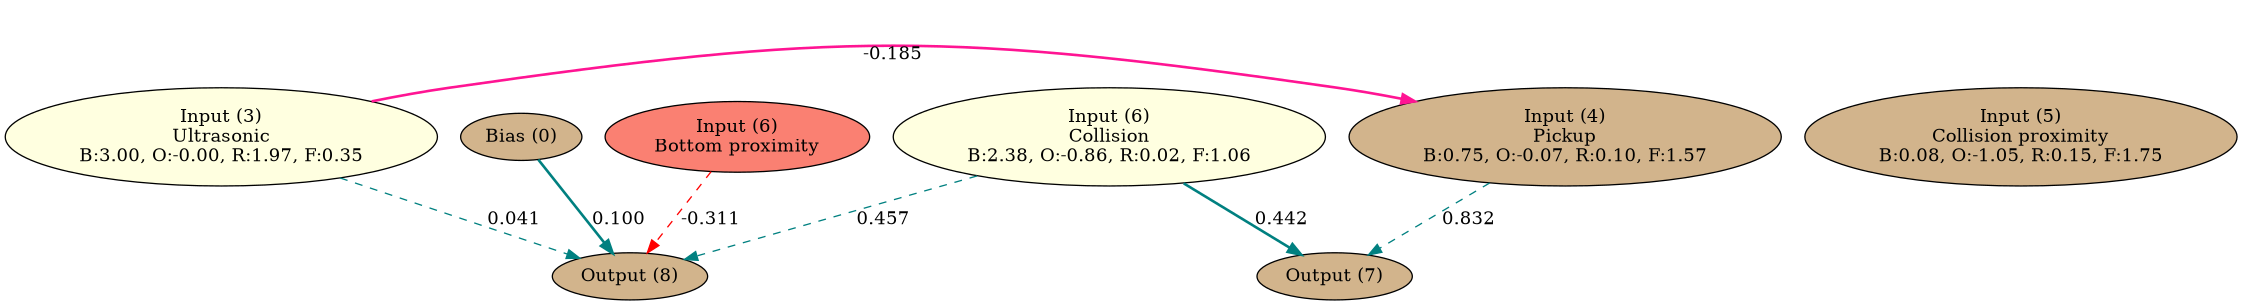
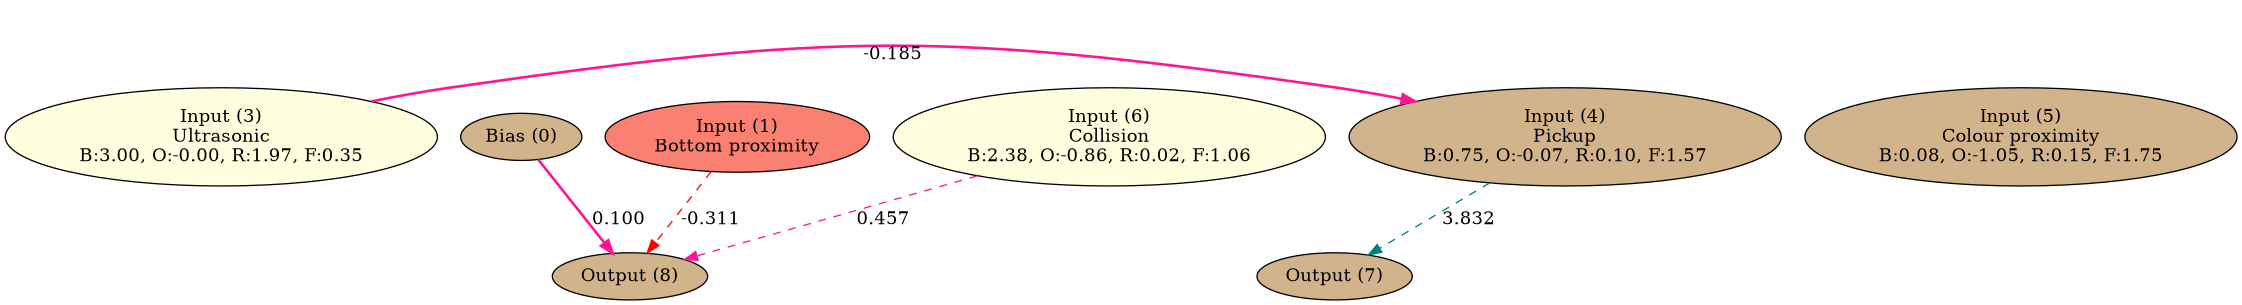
node "Input (6) Bottom proximity": label "Input (6) Bottom proximity" -> "Input (1) Bottom proximity"
node "Input (5) Collision proximity B:0.08, O:-1.05, R:0.15, F:1.75": label "Input (5) Collision proximity B:0.08, O:-1.05, R:0.15, F:1.75" -> "Input (5) Colour proximity B:0.08, O:-1.05, R:0.15, F:1.75"
edge "Bias (0)" -> "Output (8)": color teal -> deeppink
edge "Input (3) Ultrasonic B:3.00, O:-0.00, R:1.97, F:0.35" -> "Output (8)": removed, label "0.041"
edge "Input (6) Collision B:2.38, O:-0.86, R:0.02, F:1.06" -> "Output (8)": color teal -> deeppink
edge "Input (6) Collision B:2.38, O:-0.86, R:0.02, F:1.06" -> "Output (7)": removed, label "0.442"
edge "Input (4) Pickup B:0.75, O:-0.07, R:0.10, F:1.57" -> "Output (7)": label "0.832" -> "3.832"
